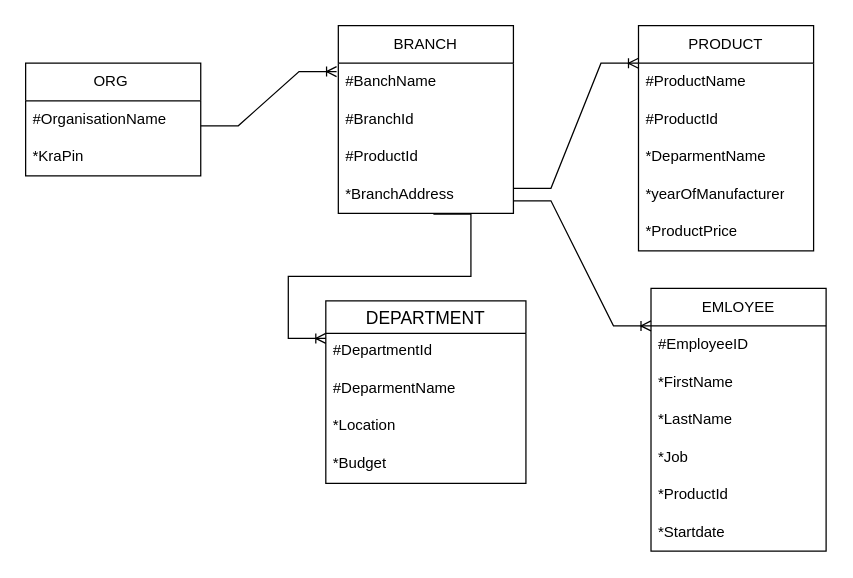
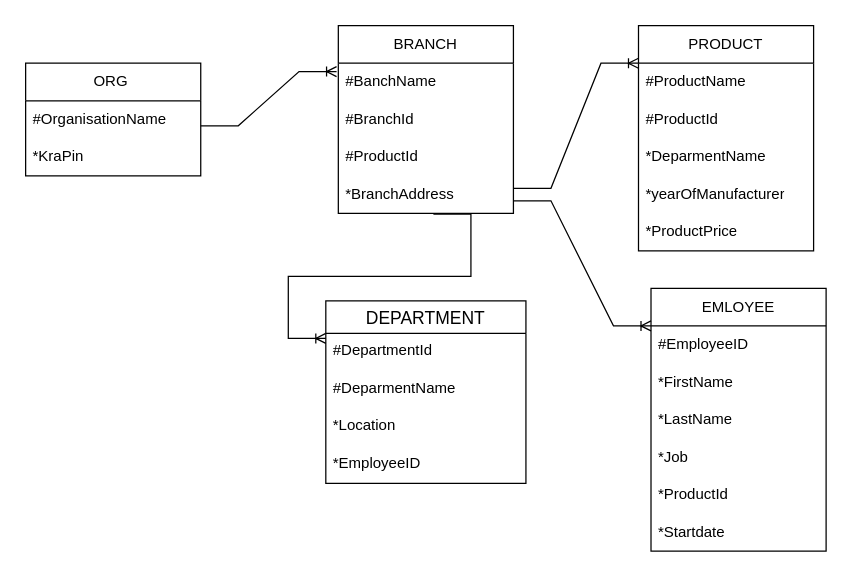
node "*Budget": label "*Budget" -> "*EmployeeID"
